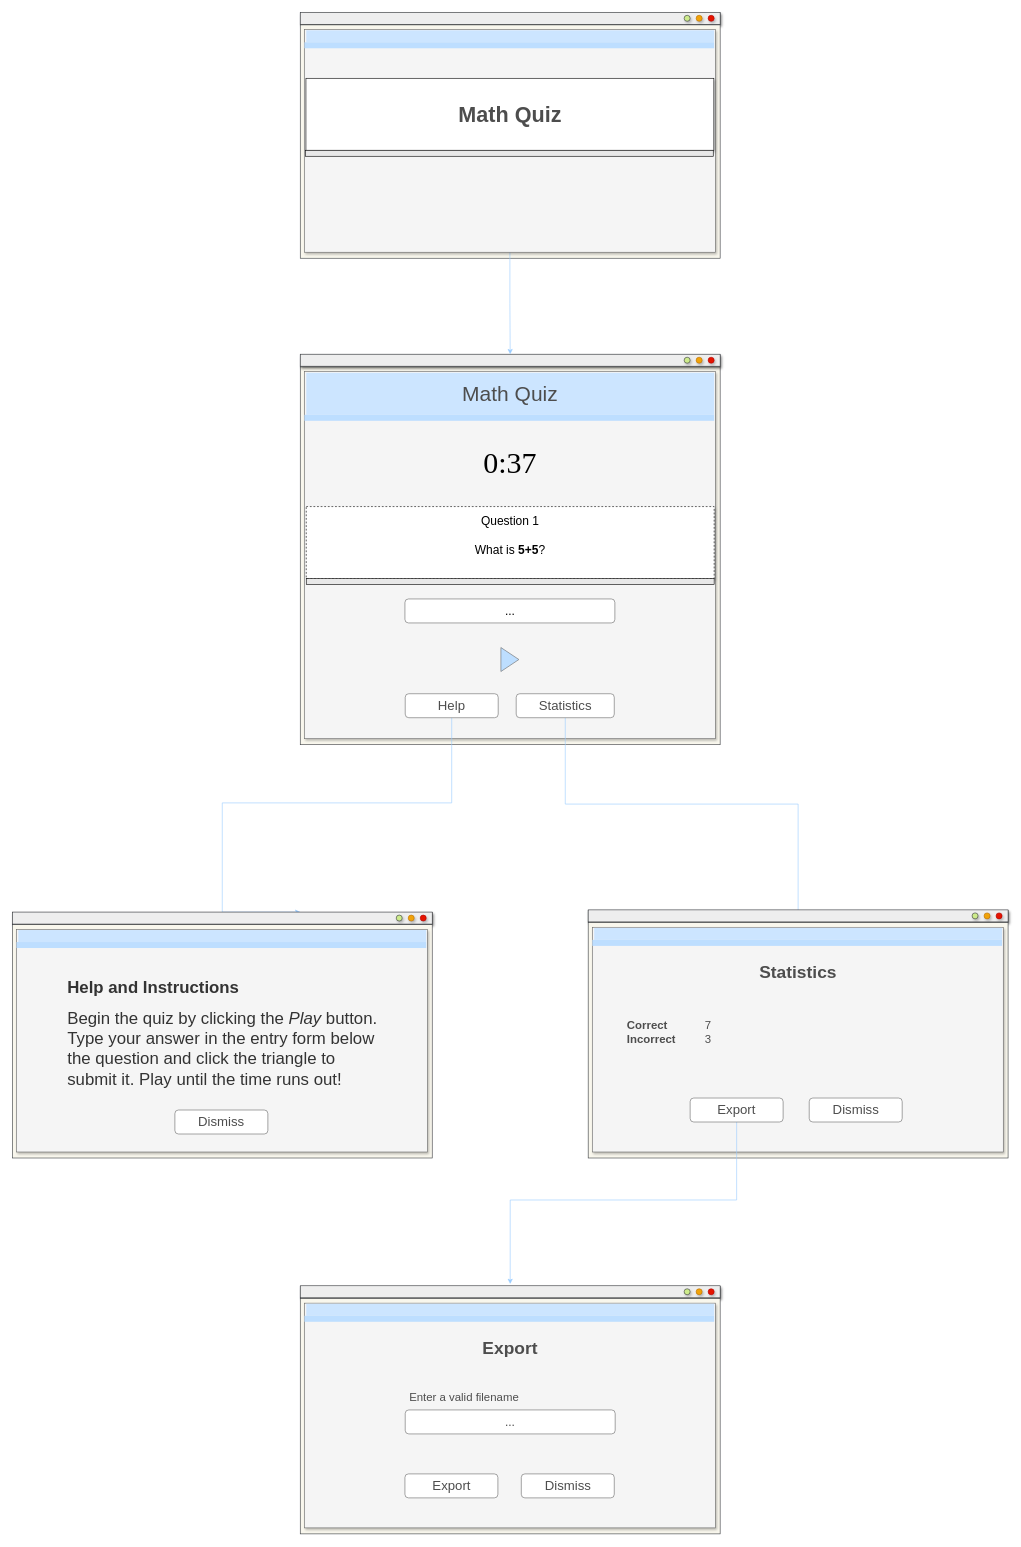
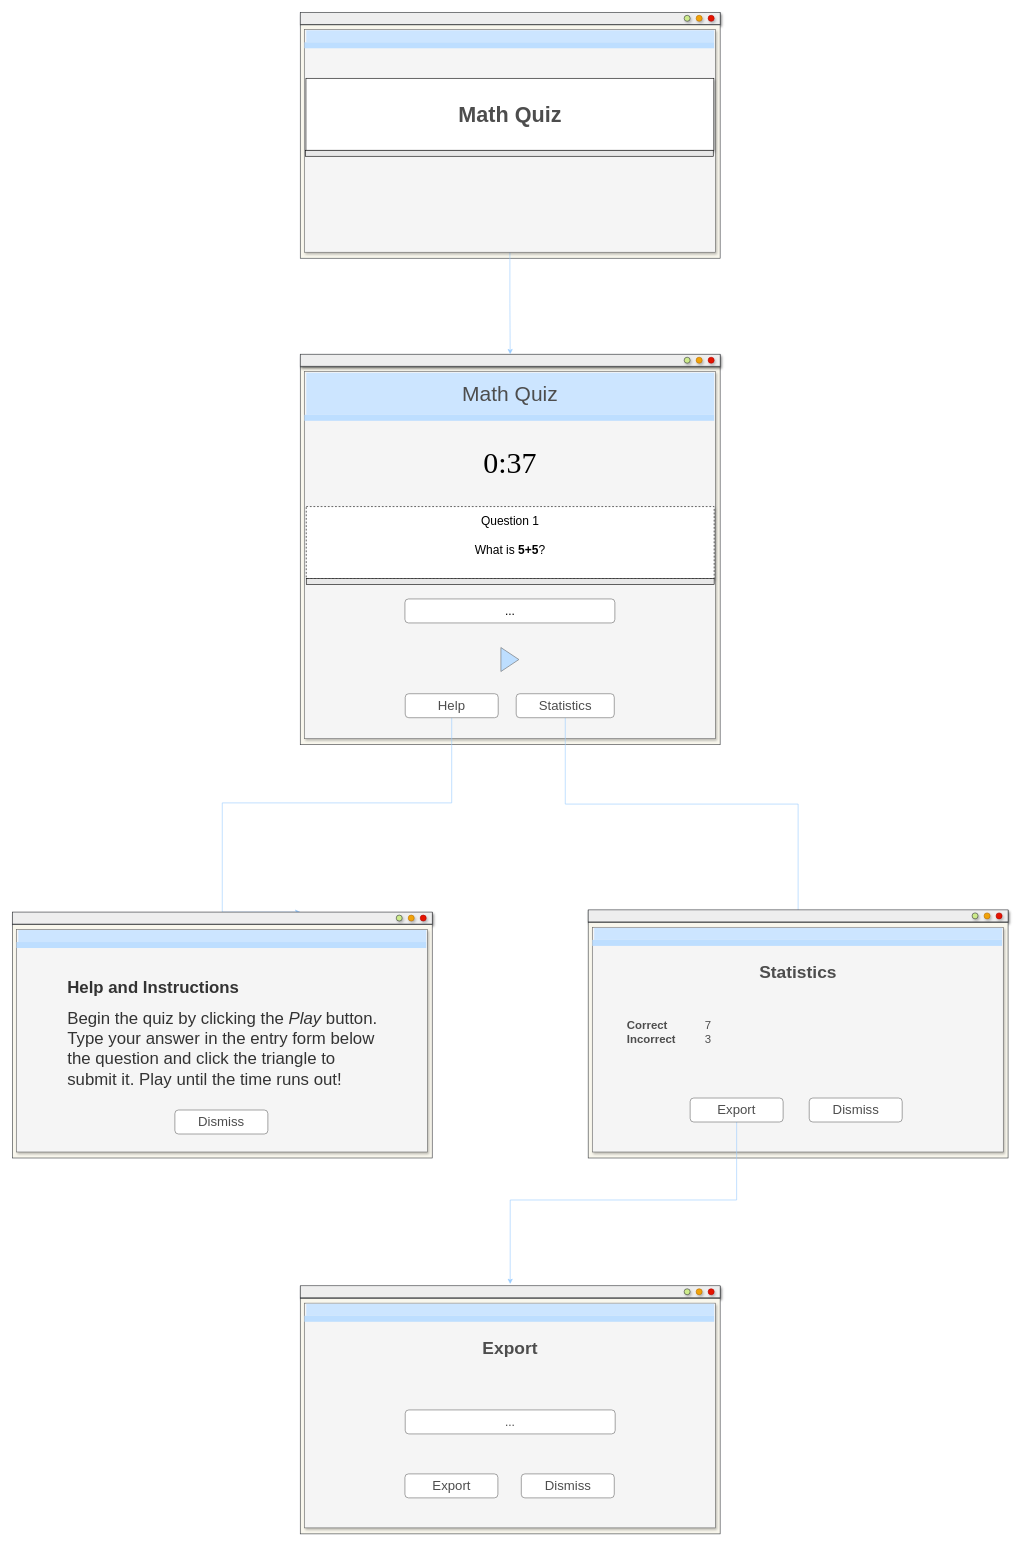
node "Enter a valid filename": removed
